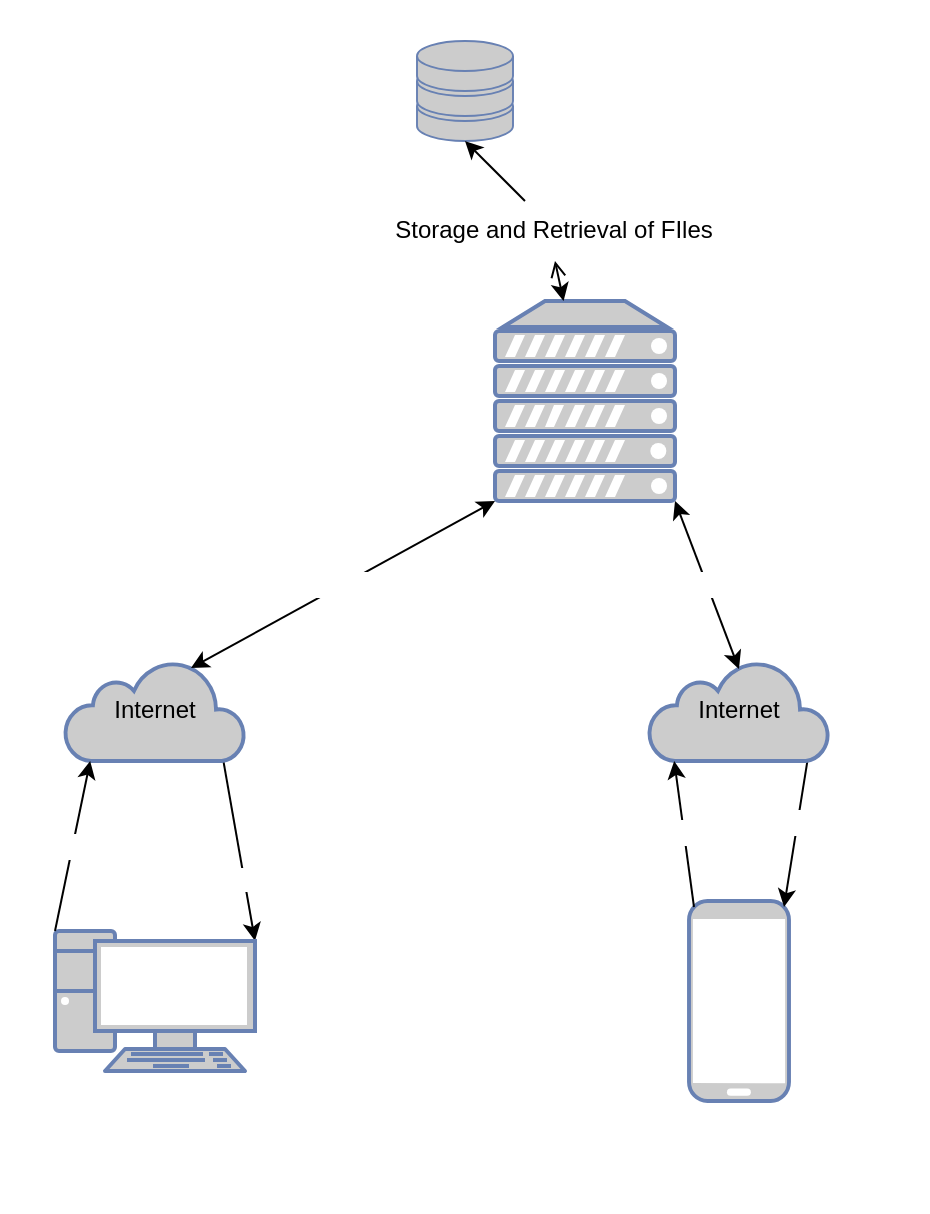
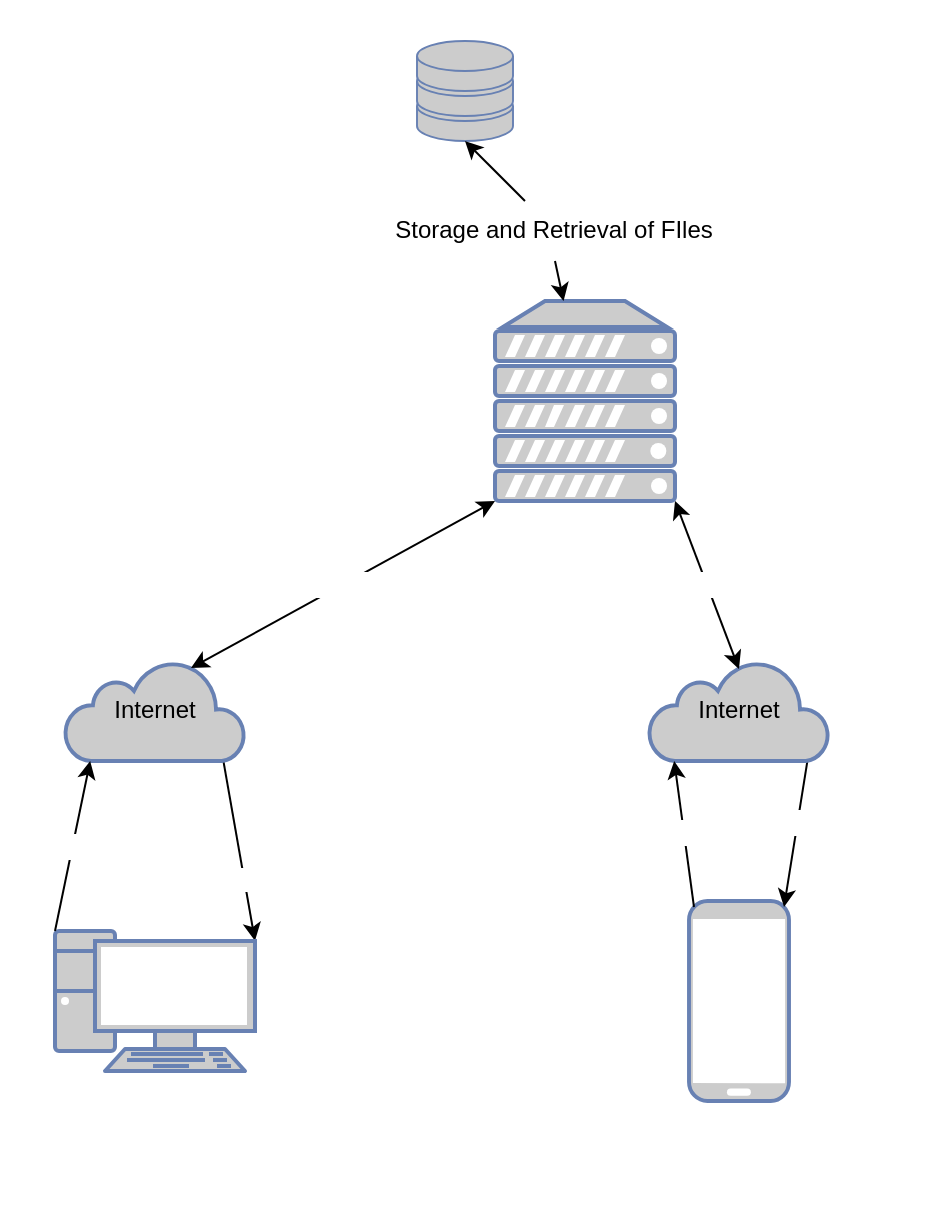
edge "Storage and Retrieval of FIles" -- "Spring Server": arrowhead open -> none
